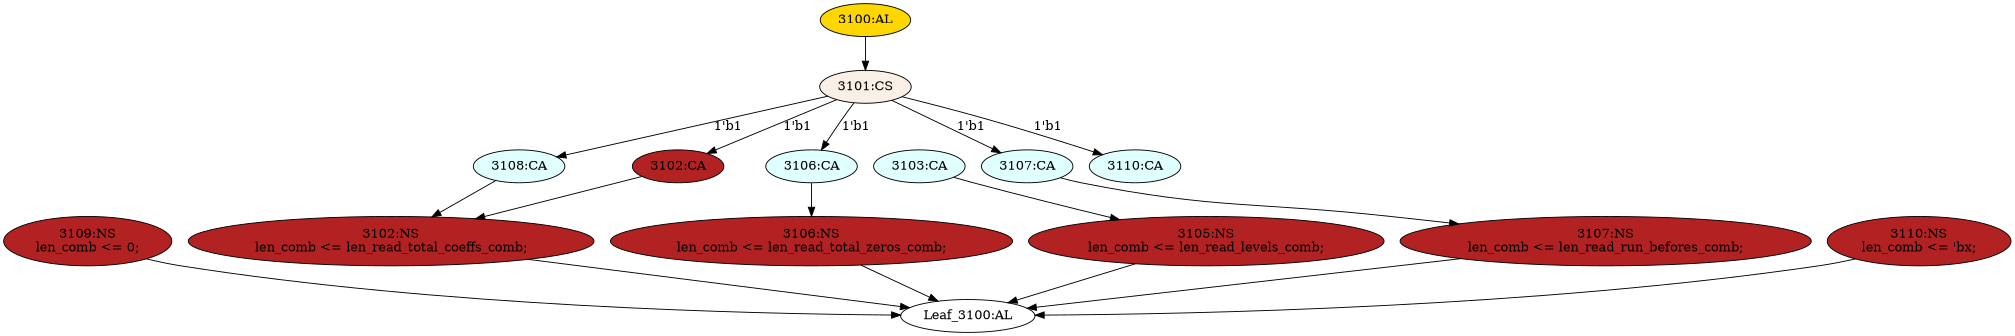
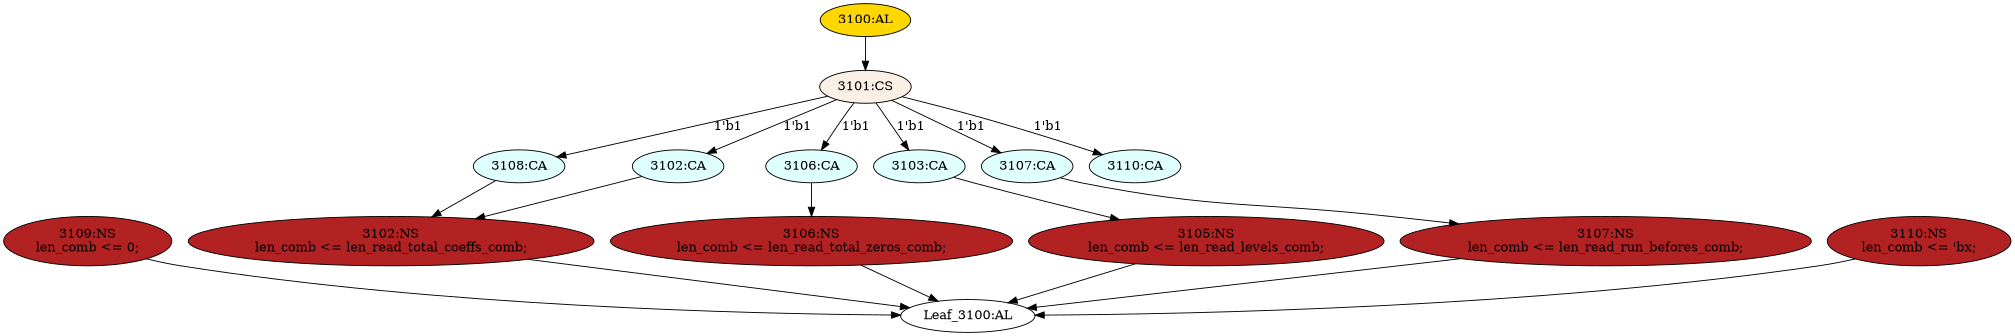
edge "3101:CS" -> "3103:CA": added, label "1'b1"
node "3102:CA": fillcolor firebrick -> lightcyan
